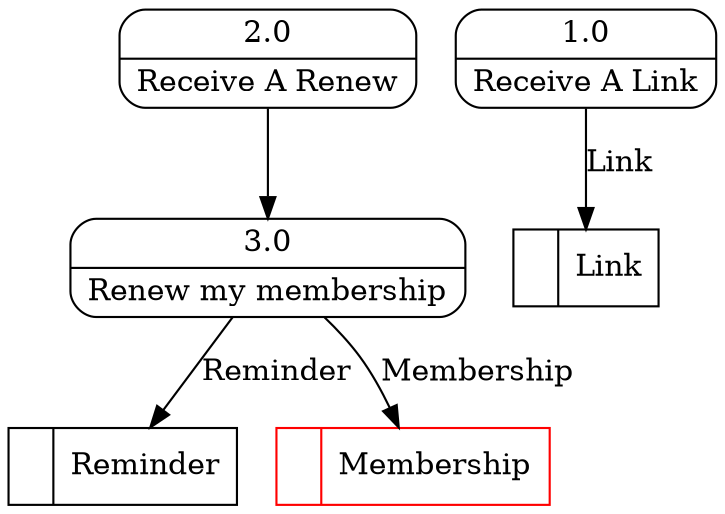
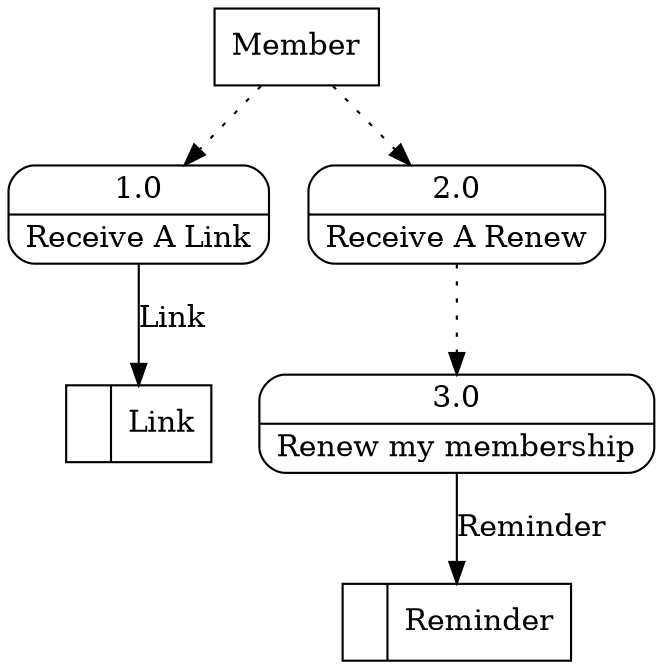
node "Member": added
edge "2.0" -> "3.0": style solid -> dotted
node "Membership": removed
